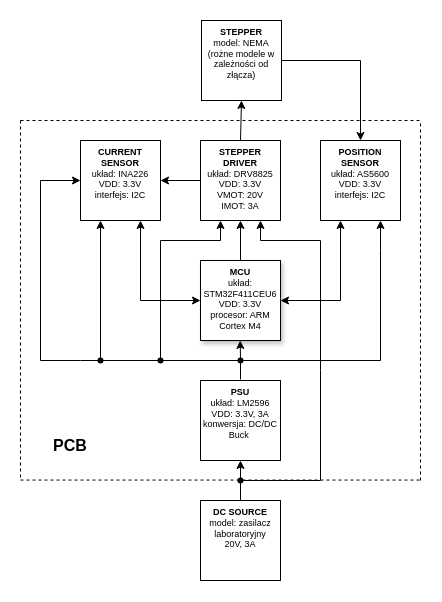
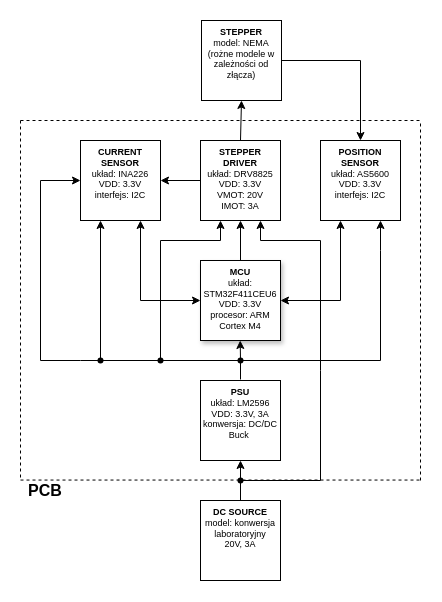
node "PCB": moved (71, 446) -> (46, 491)
node "DC SOURCE model: zasilacz laboratoryjny 20V, 3A": label "DC SOURCE model: zasilacz laboratoryjny 20V, 3A" -> "DC SOURCE model: konwersja laboratoryjny 20V, 3A"
